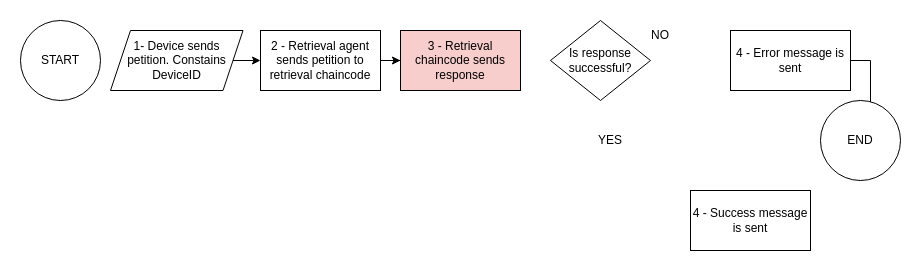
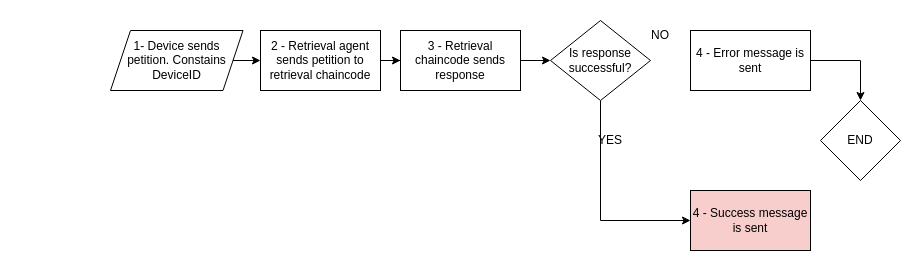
node "START": removed
node "3 - Retrieval chaincode sends response": fillcolor #f8cecc -> #ffffff
edge "3 - Retrieval chaincode sends response" -> "Is response successful?": added
node "4 - Error message is sent": moved (791, 61) -> (751, 61)
node "END": shape ellipse -> diamond
edge "Is response successful?" -> "4 - Success message is sent": added
node "4 - Success message is sent": fillcolor #ffffff -> #f8cecc
